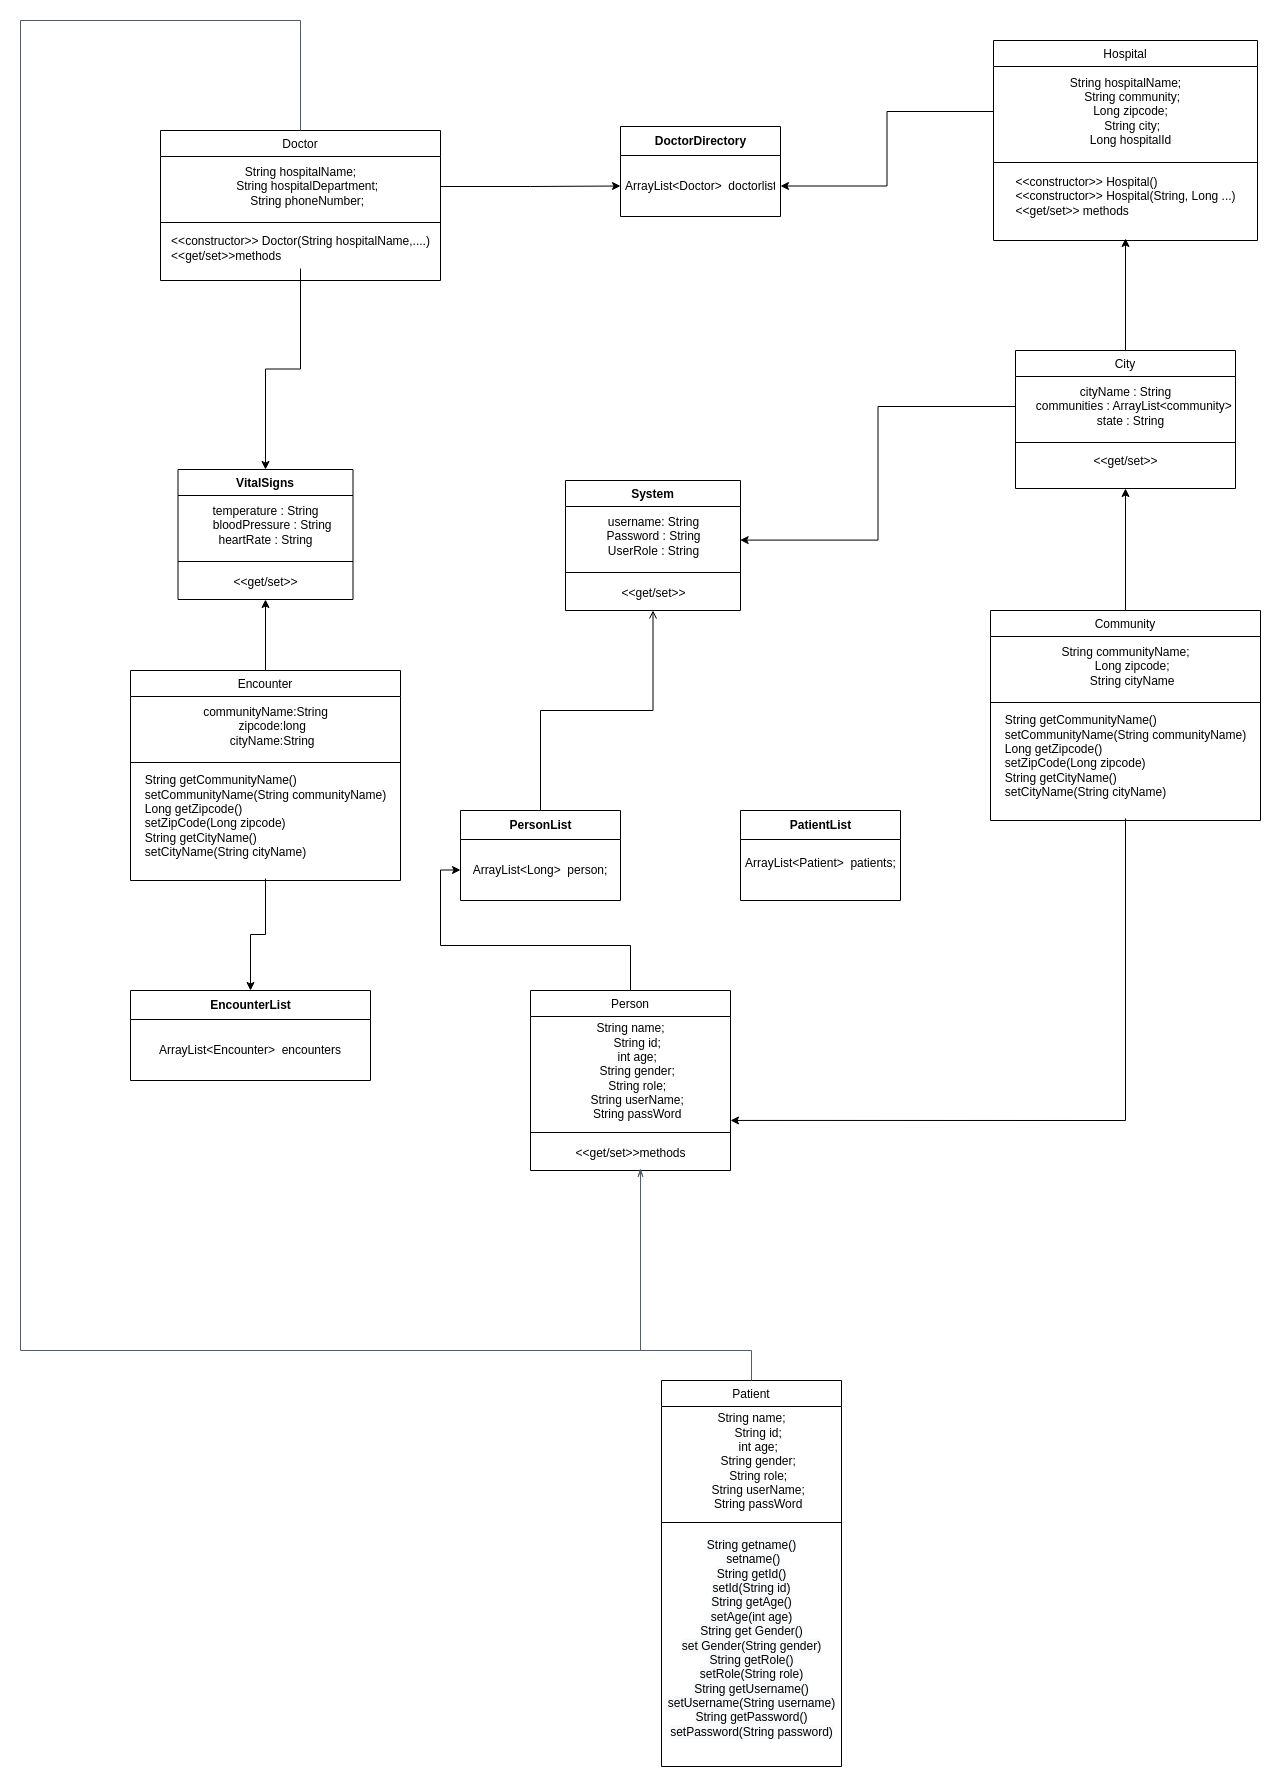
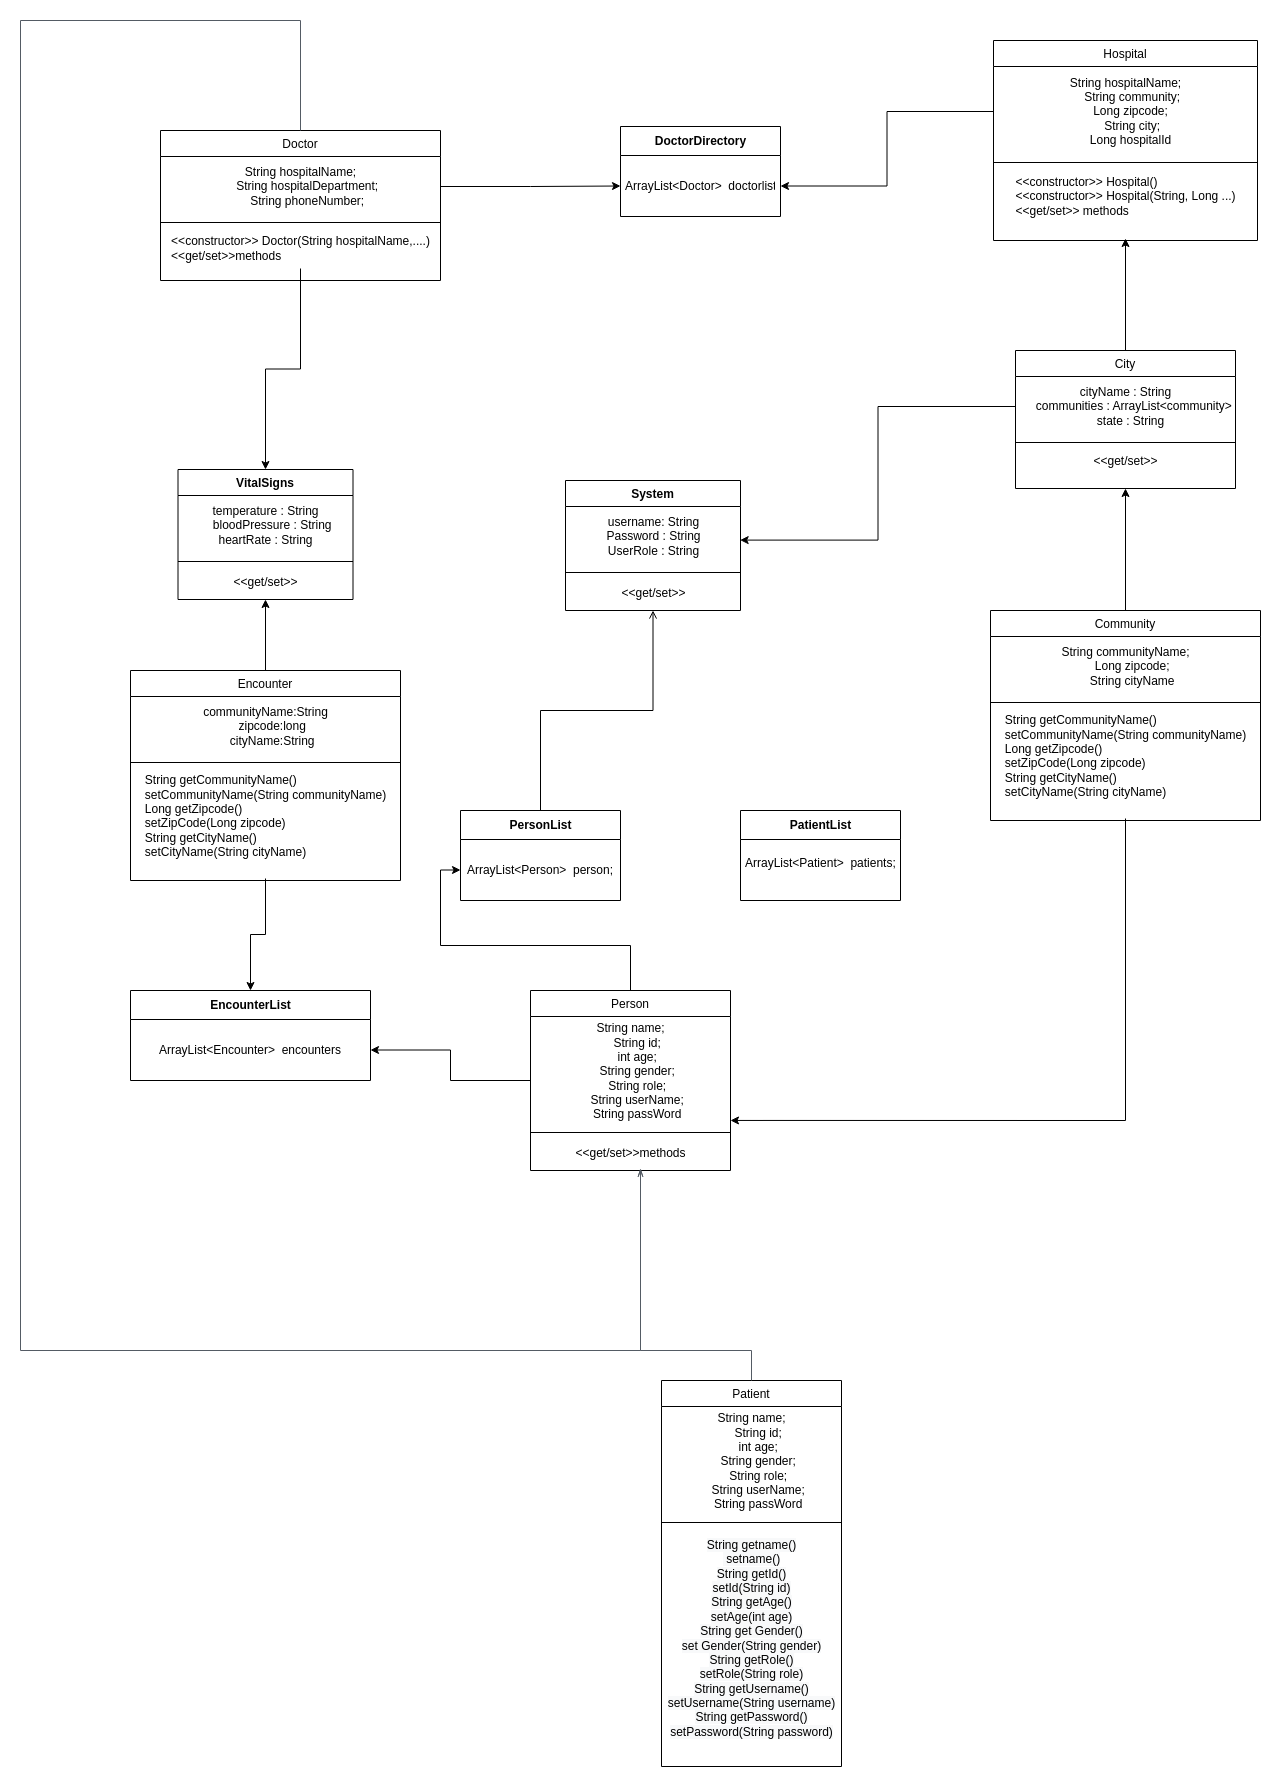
node "ArrayList<Long> person;": label "ArrayList<Long> person;" -> "ArrayList<Person> person;"
edge "Person" -> "ArrayList<Encounter> encounters": added
